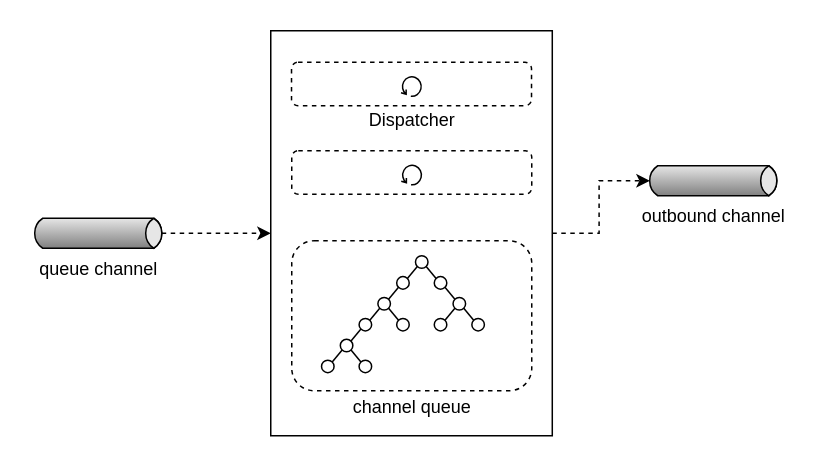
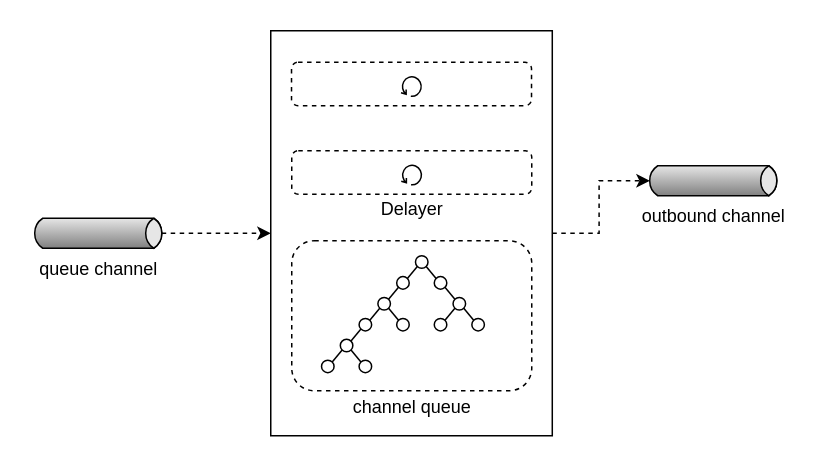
node "Dispatcher": removed
node "Delayer": added
